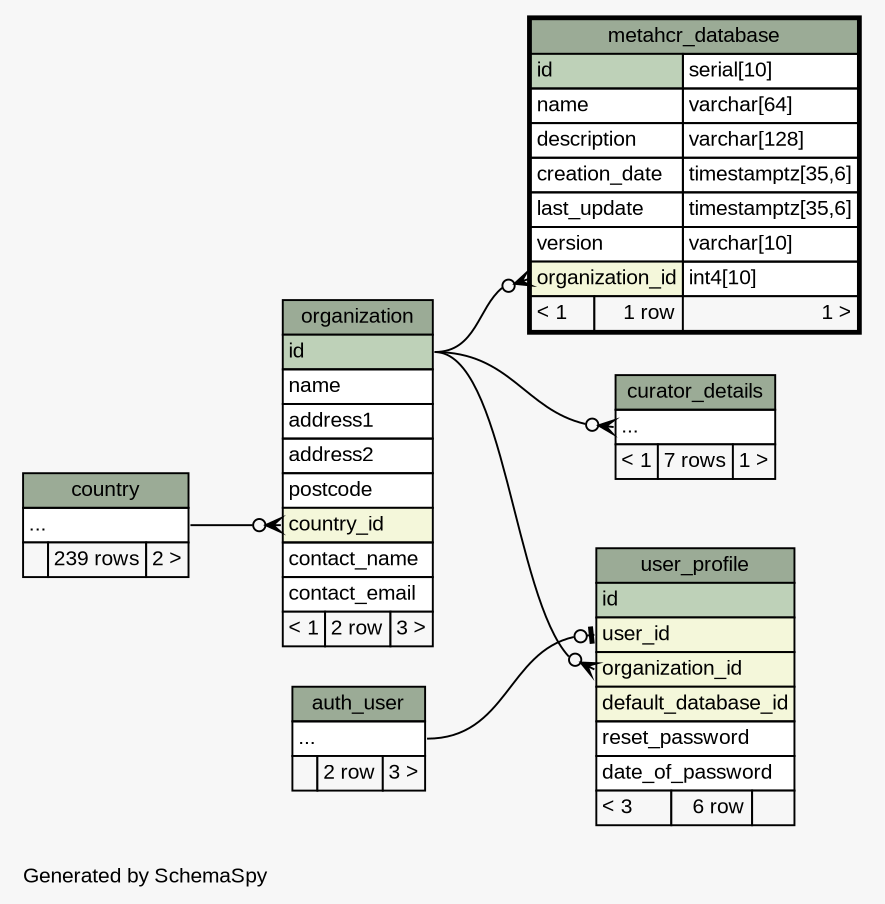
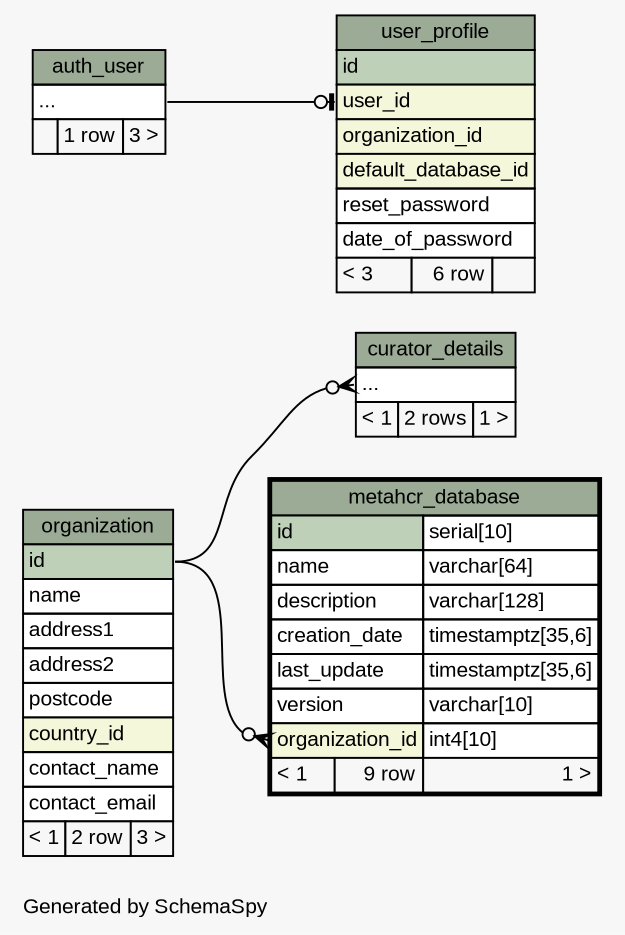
node "metahcr_database": text "1 row" -> "9 row"
node "curator_details": text "7 rows" -> "2 rows"
edge "organization" -> "user_profile": removed
node "country": removed
node "auth_user": text "2 row" -> "1 row"
